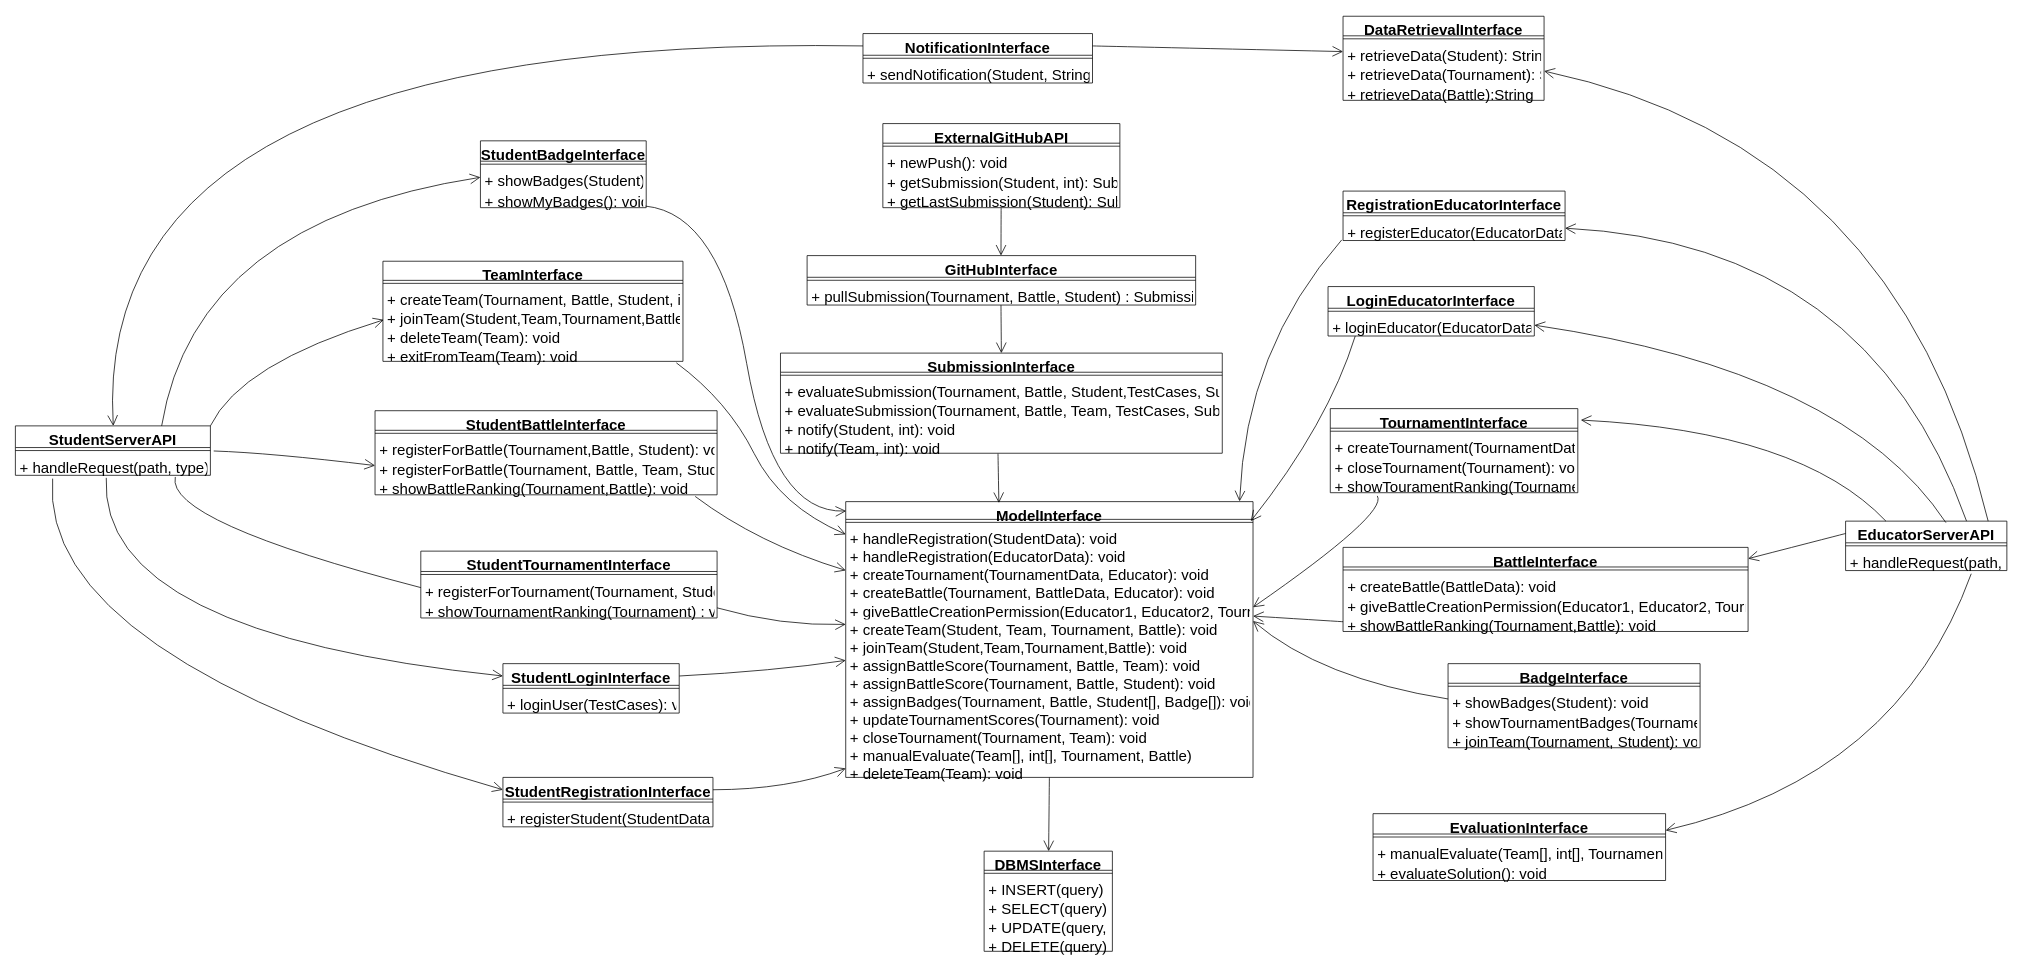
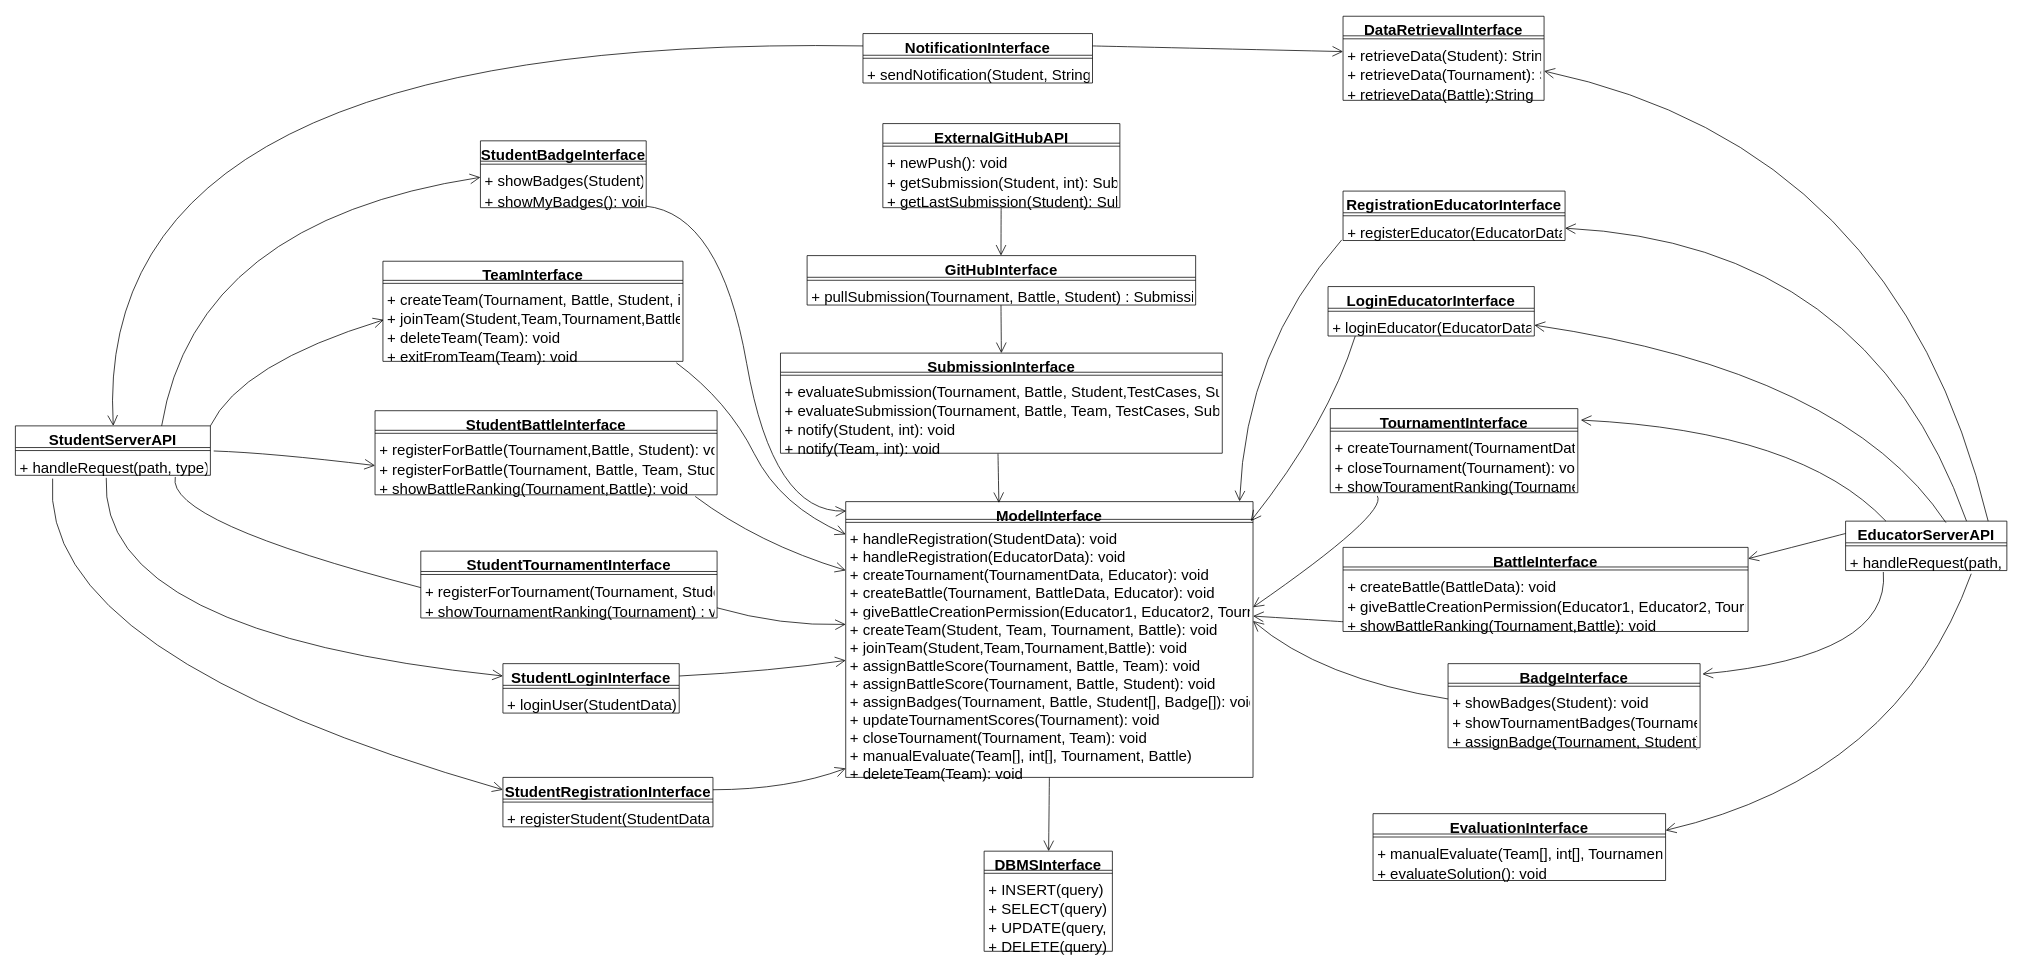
edge "+ handleRequest(path, type)" -> "BadgeInterface": added
node "+ loginUser(TestCases): void": label "+ loginUser(TestCases): void" -> "+ loginUser(StudentData): void"
node "+ joinTeam(Tournament, Student): void": label "+ joinTeam(Tournament, Student): void" -> "+ assignBadge(Tournament, Student): void"
